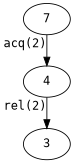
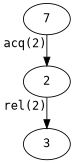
node "4": label "4" -> "2"
